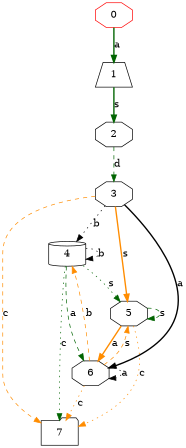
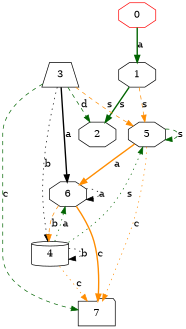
node "1": shape trapezium -> octagon
edge "2" -> "3": reversed
node "3": shape octagon -> trapezium
edge "3" -> "5": style bold -> dashed
edge "3" -> "7": color darkorange -> darkgreen
edge "4" -> "6": style dashed -> dotted
edge "4" -> "7": color darkgreen -> darkorange
edge "6" -> "5": now "1" -> "5"
edge "6" -> "7": style dotted -> bold
